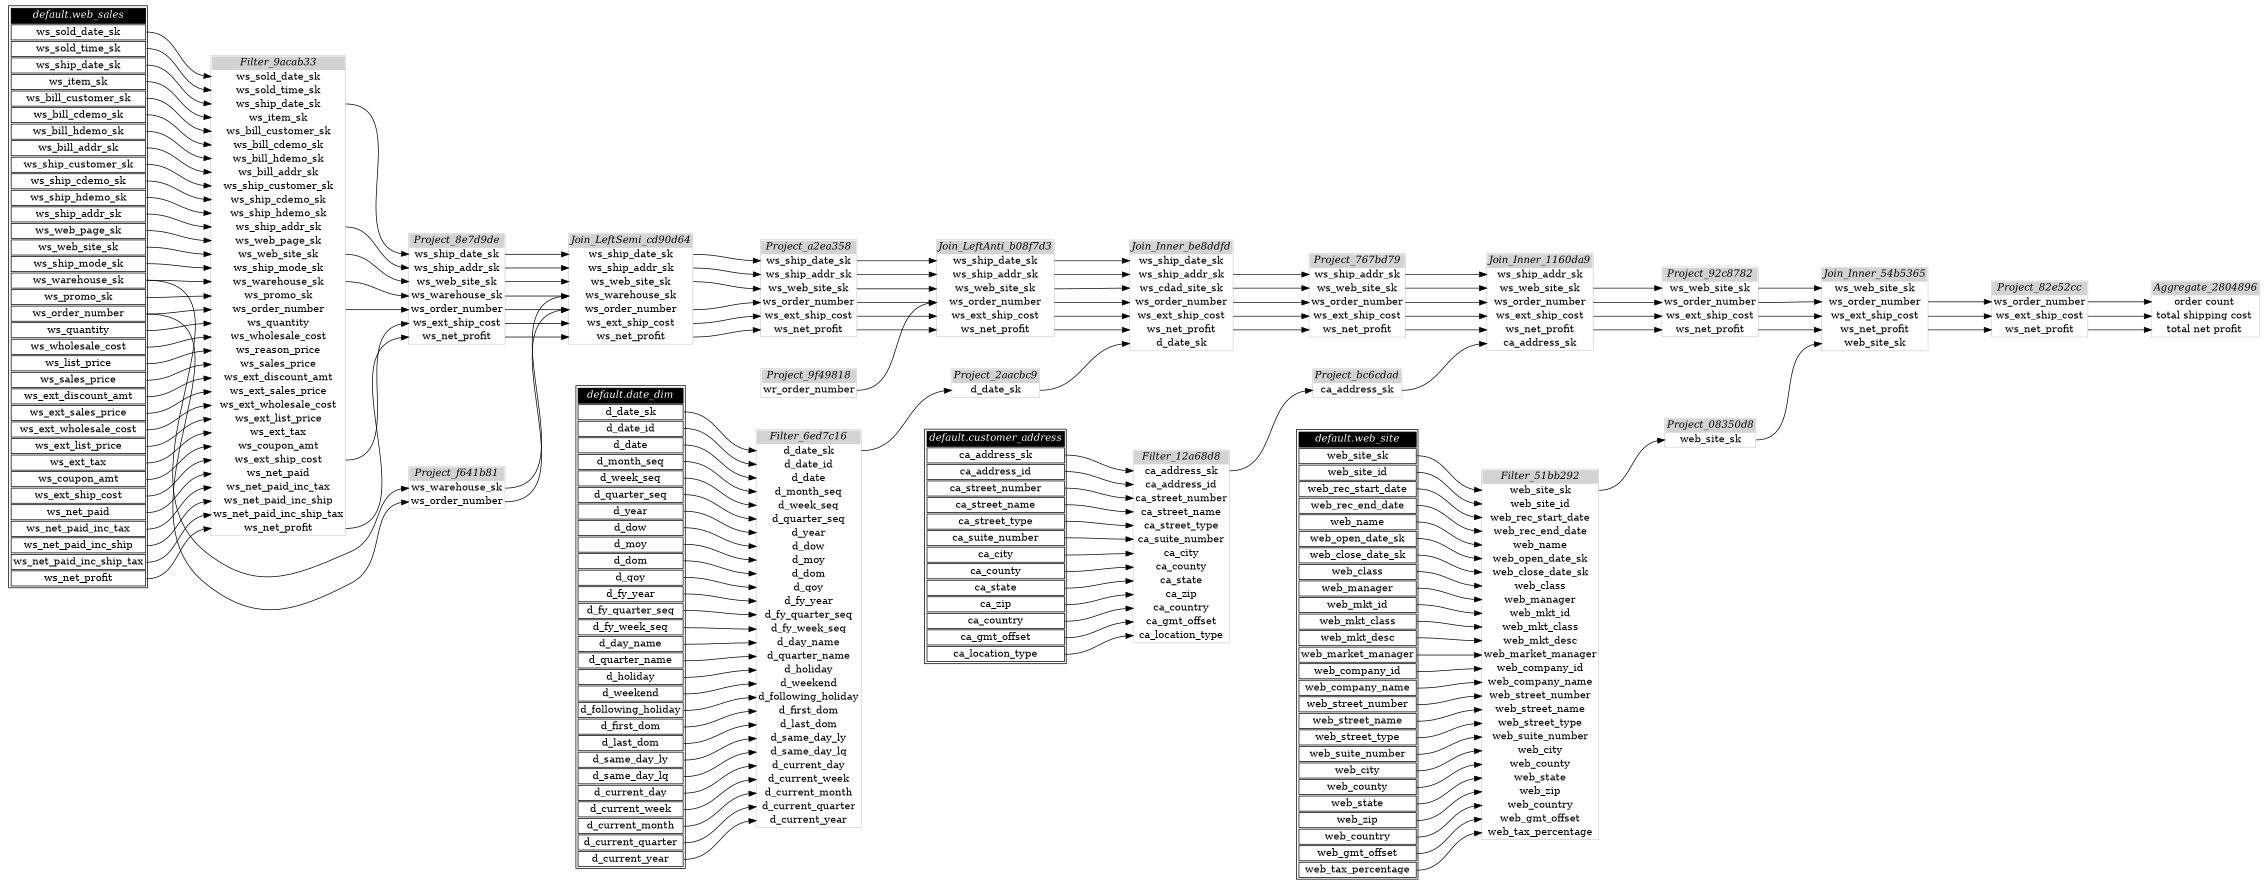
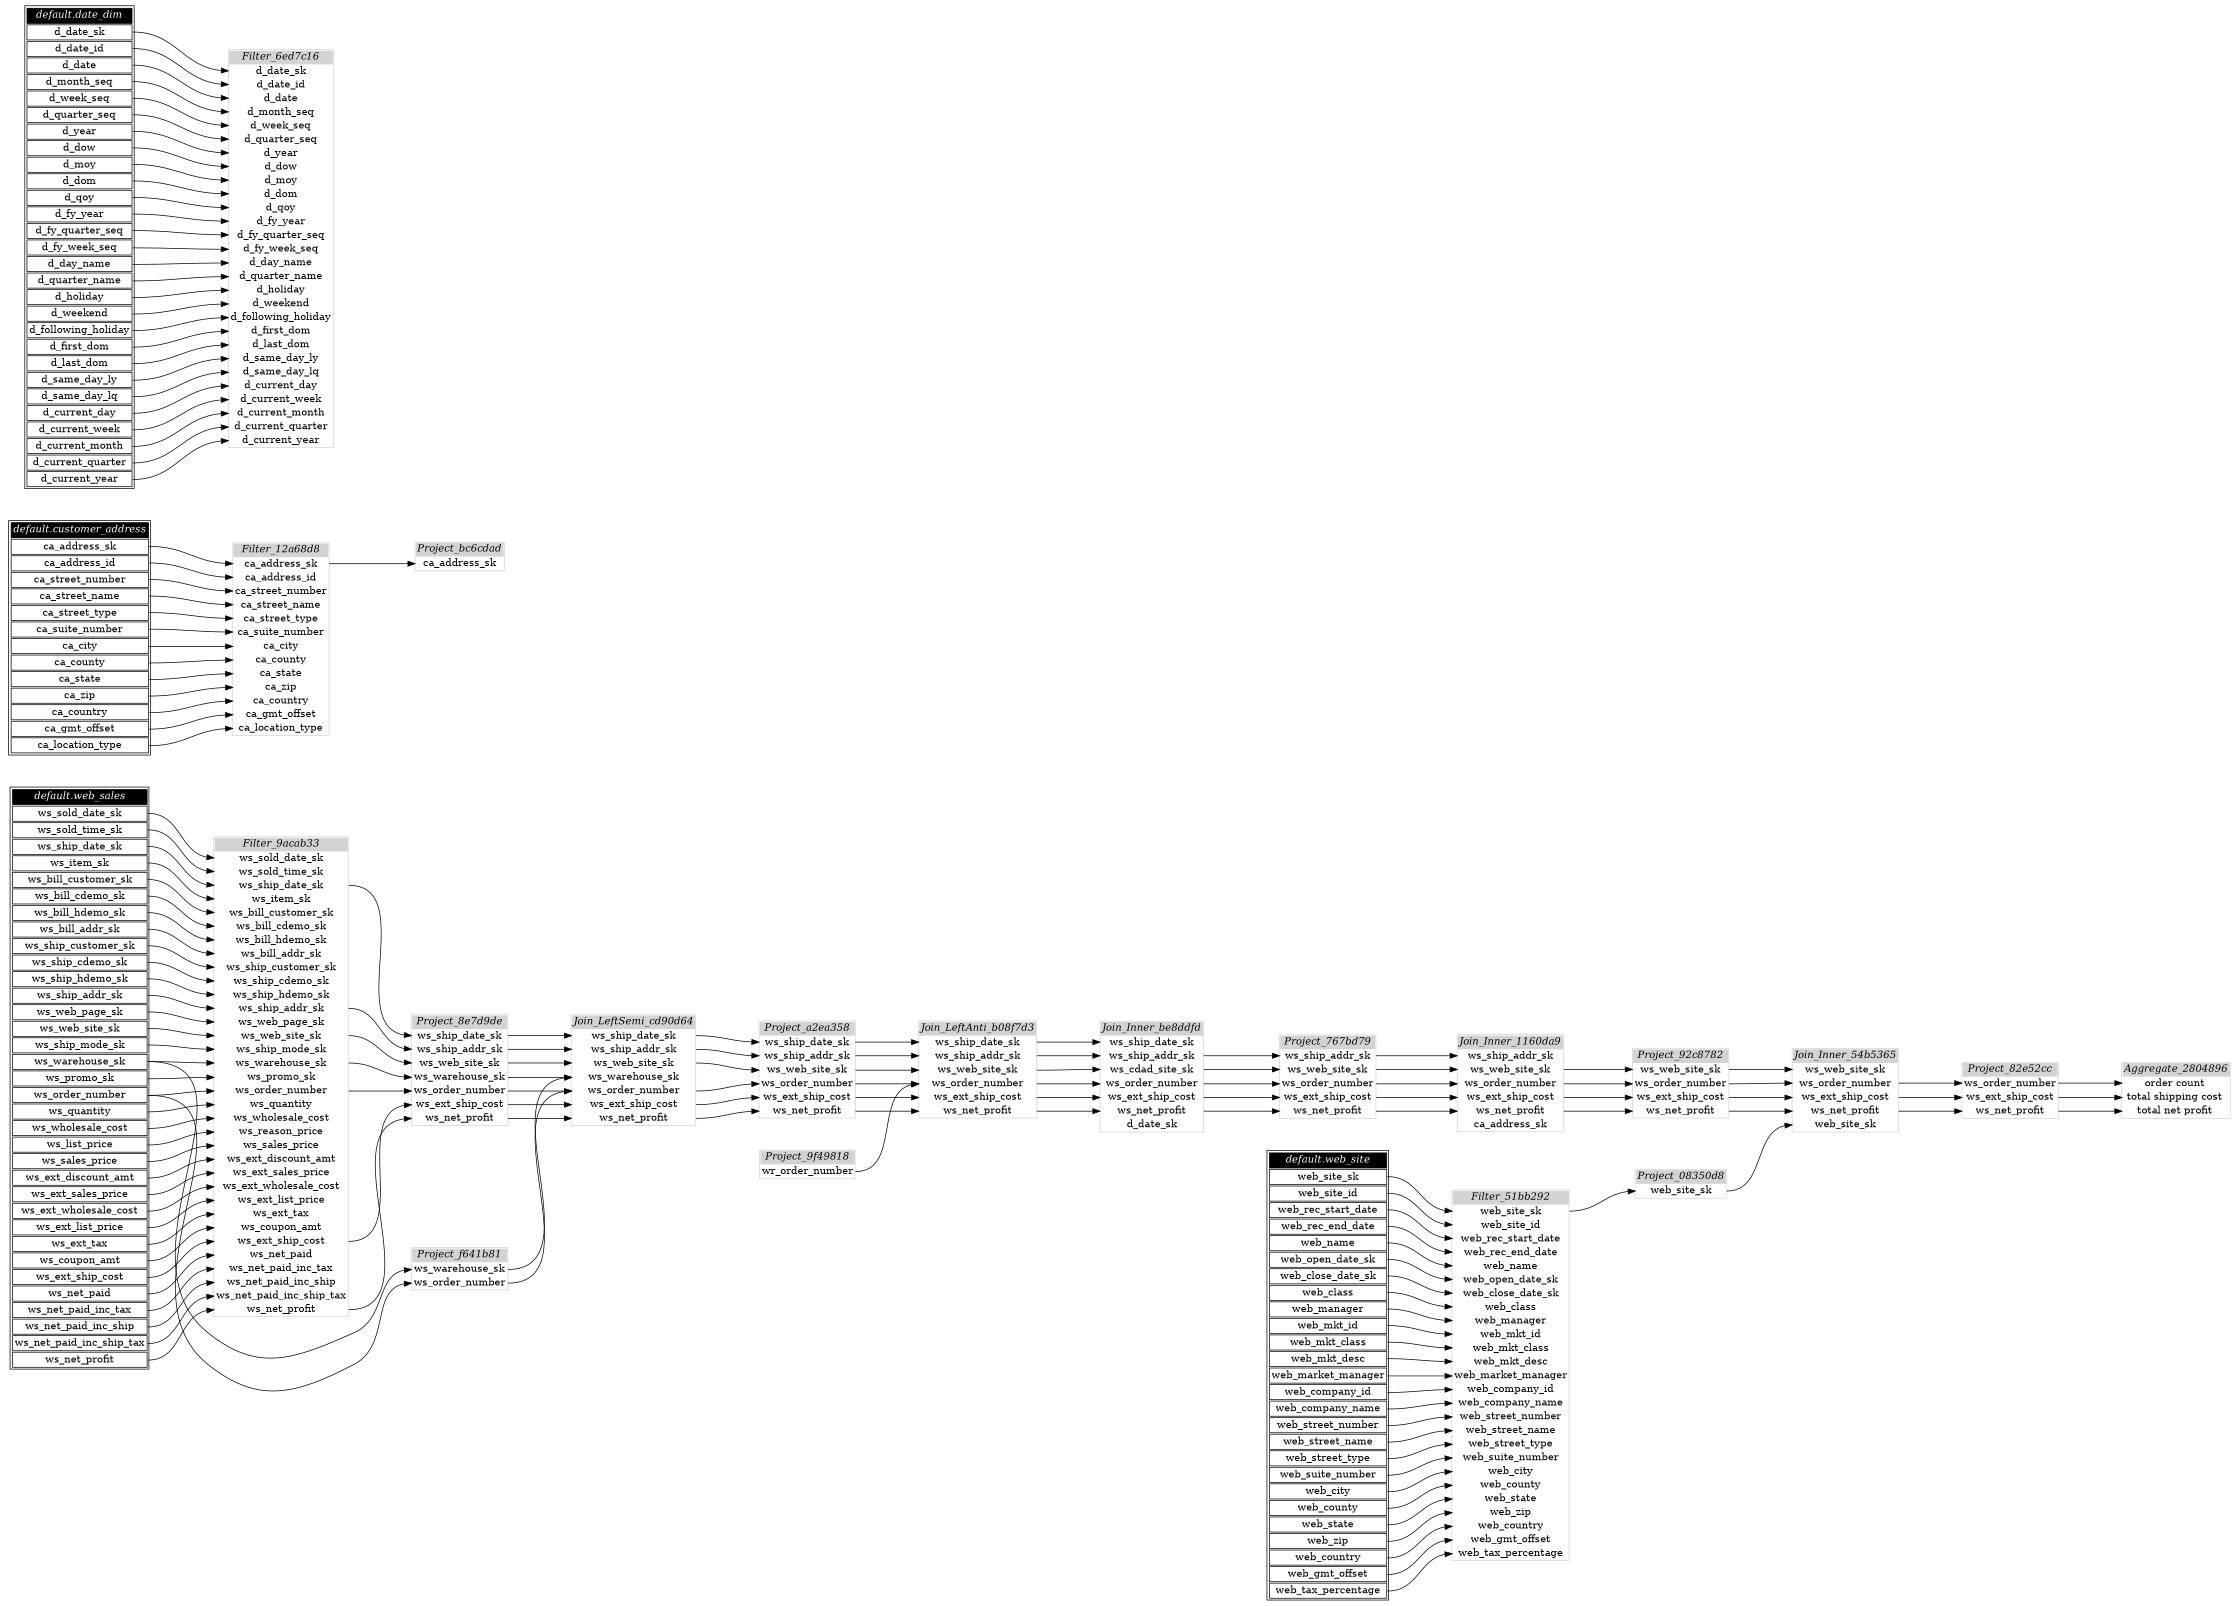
edge "Project_bc6cdad" -> "Join_Inner_1160da9": removed
node "Project_2aacbc9": removed
